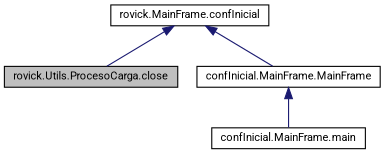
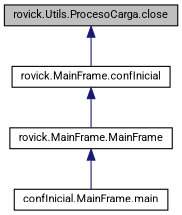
edge "rovick.Utils.ProcesoCarga.close" -> "rovick.MainFrame.confInicial": reversed
node "confInicial.MainFrame.MainFrame": label "confInicial.MainFrame.MainFrame" -> "rovick.MainFrame.MainFrame"
